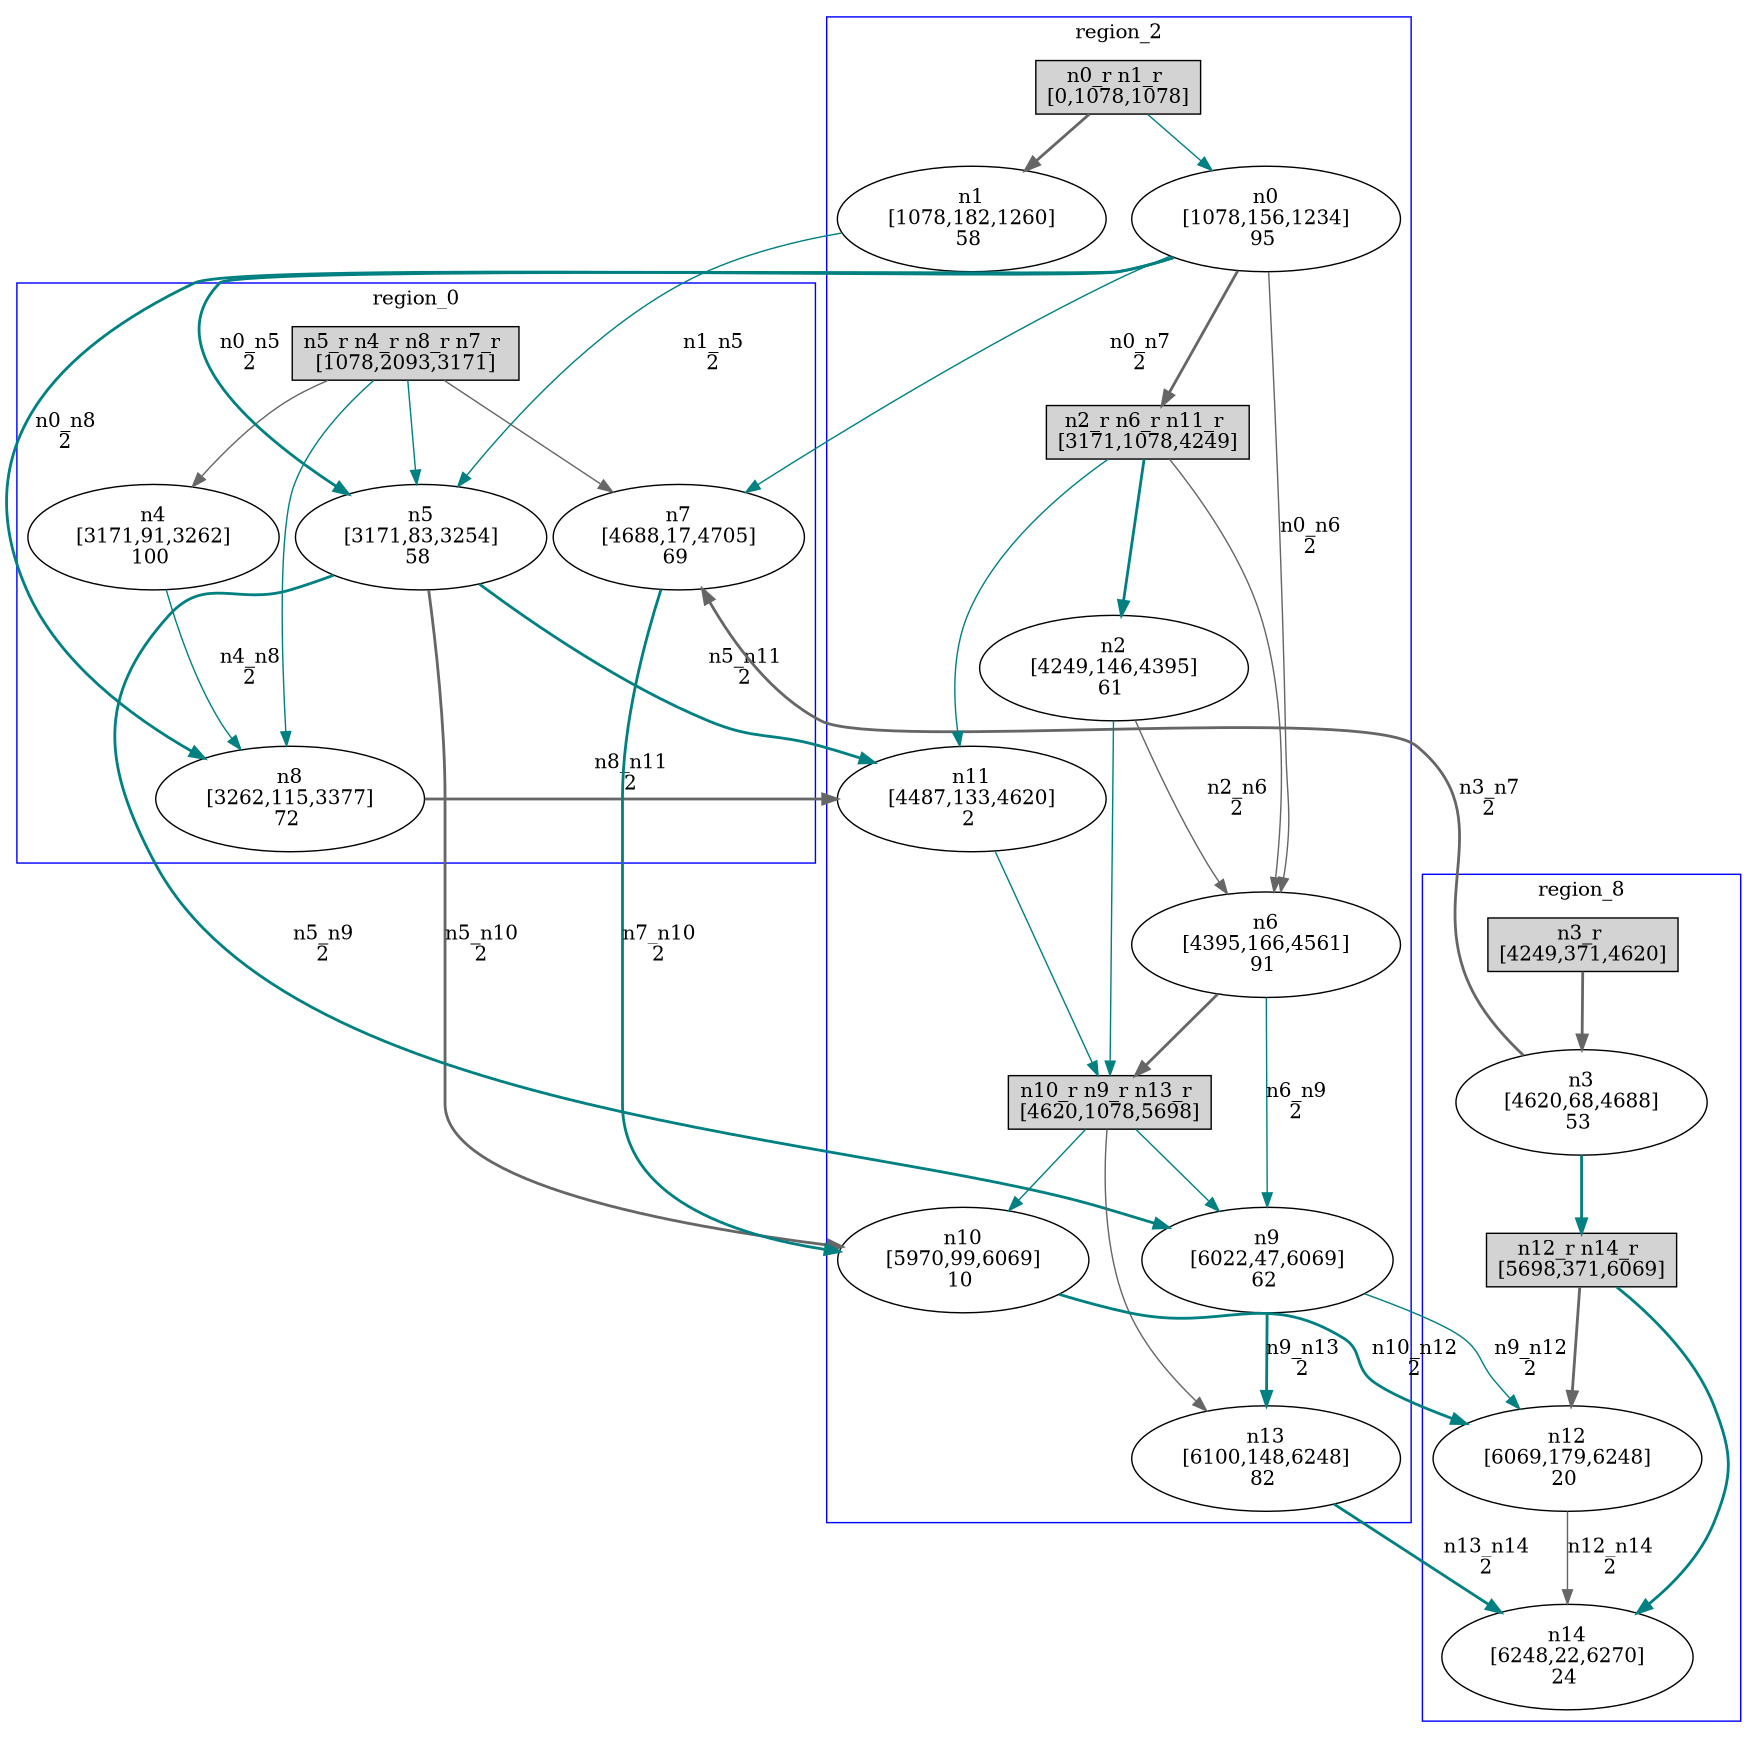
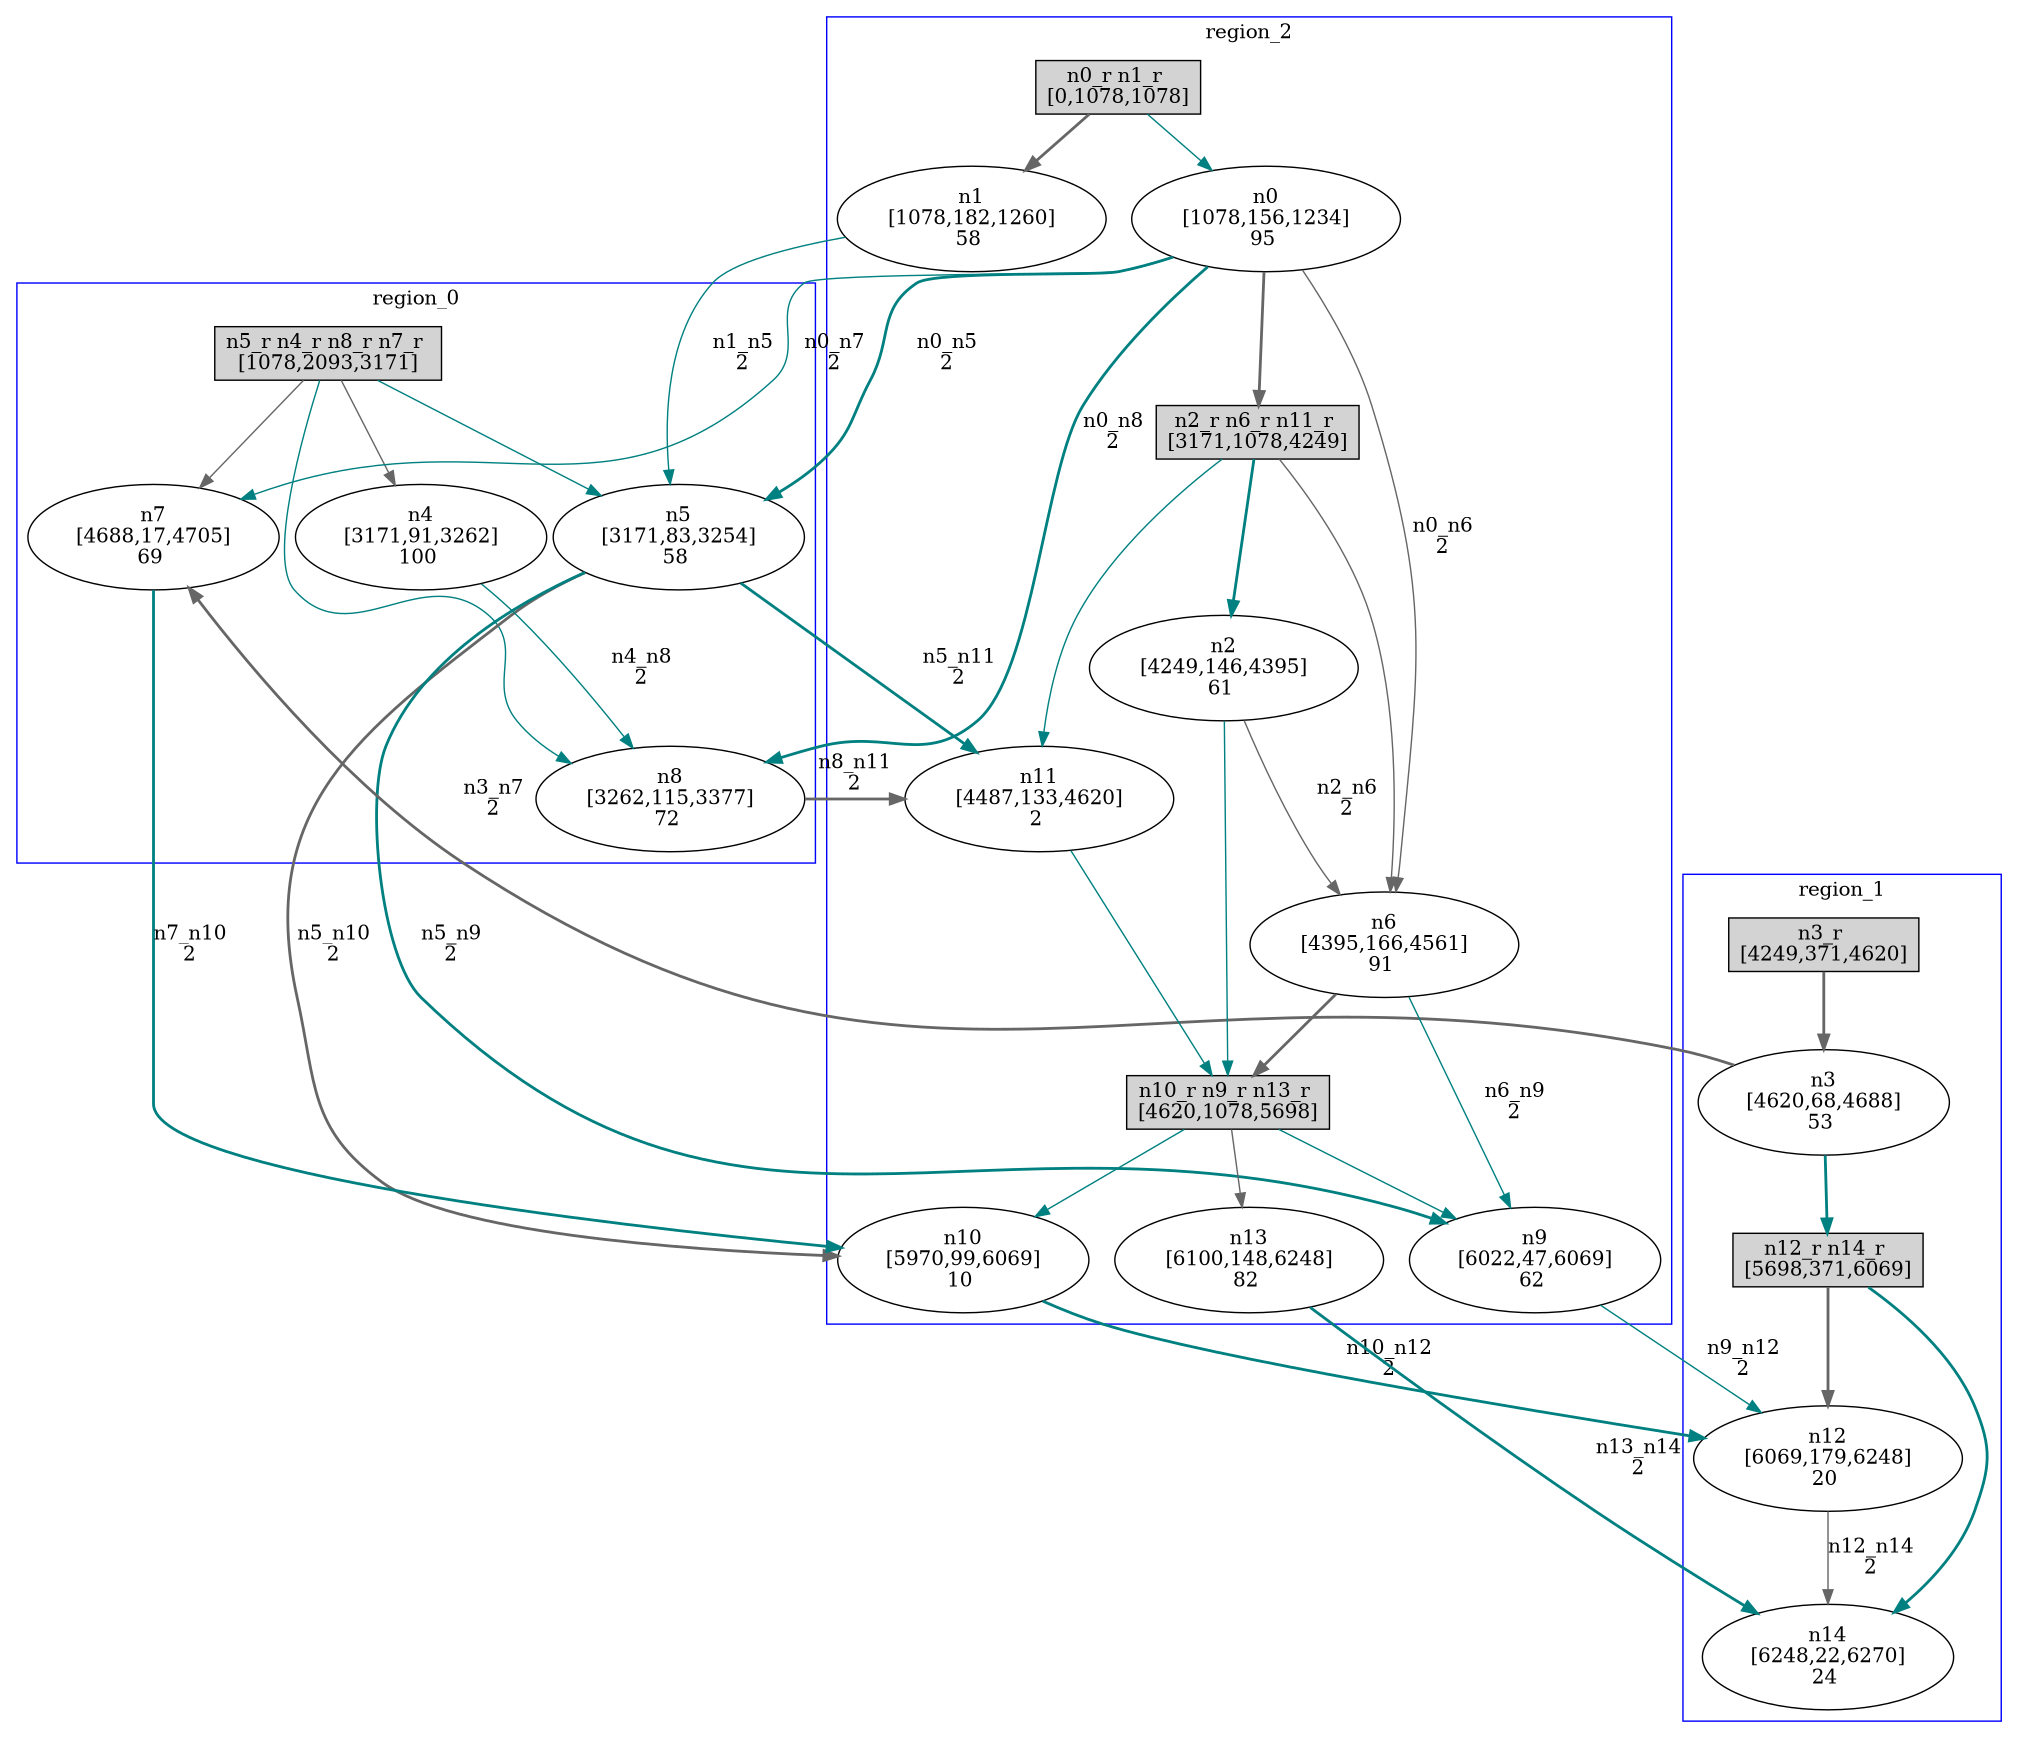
cluster "region_8": label "region_8" -> "region_1"
edge "n9 [6022,47,6069] 62" -> "n13 [6100,148,6248] 82": removed, label "n9_n13 2"
